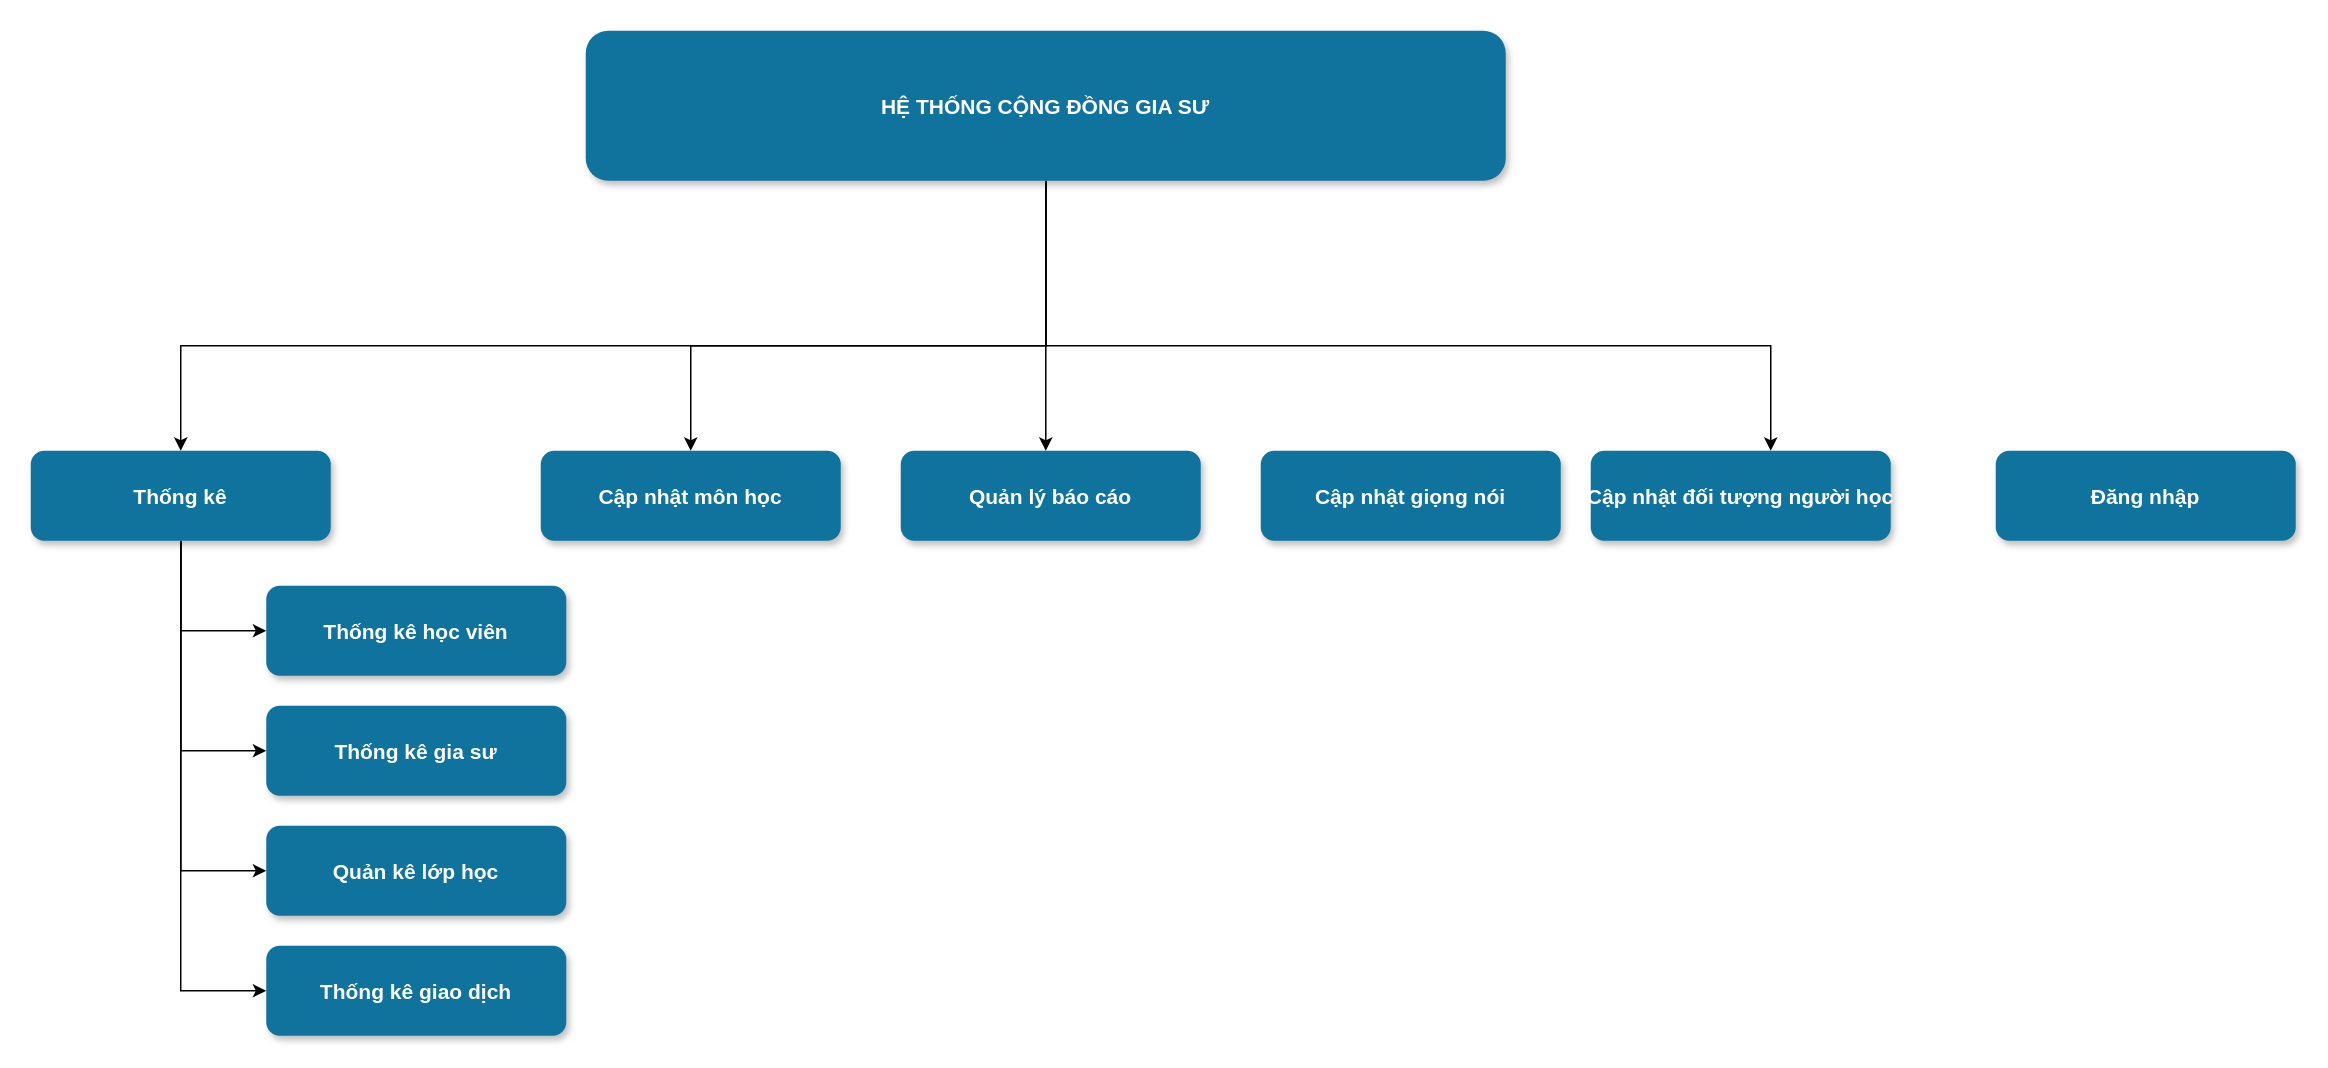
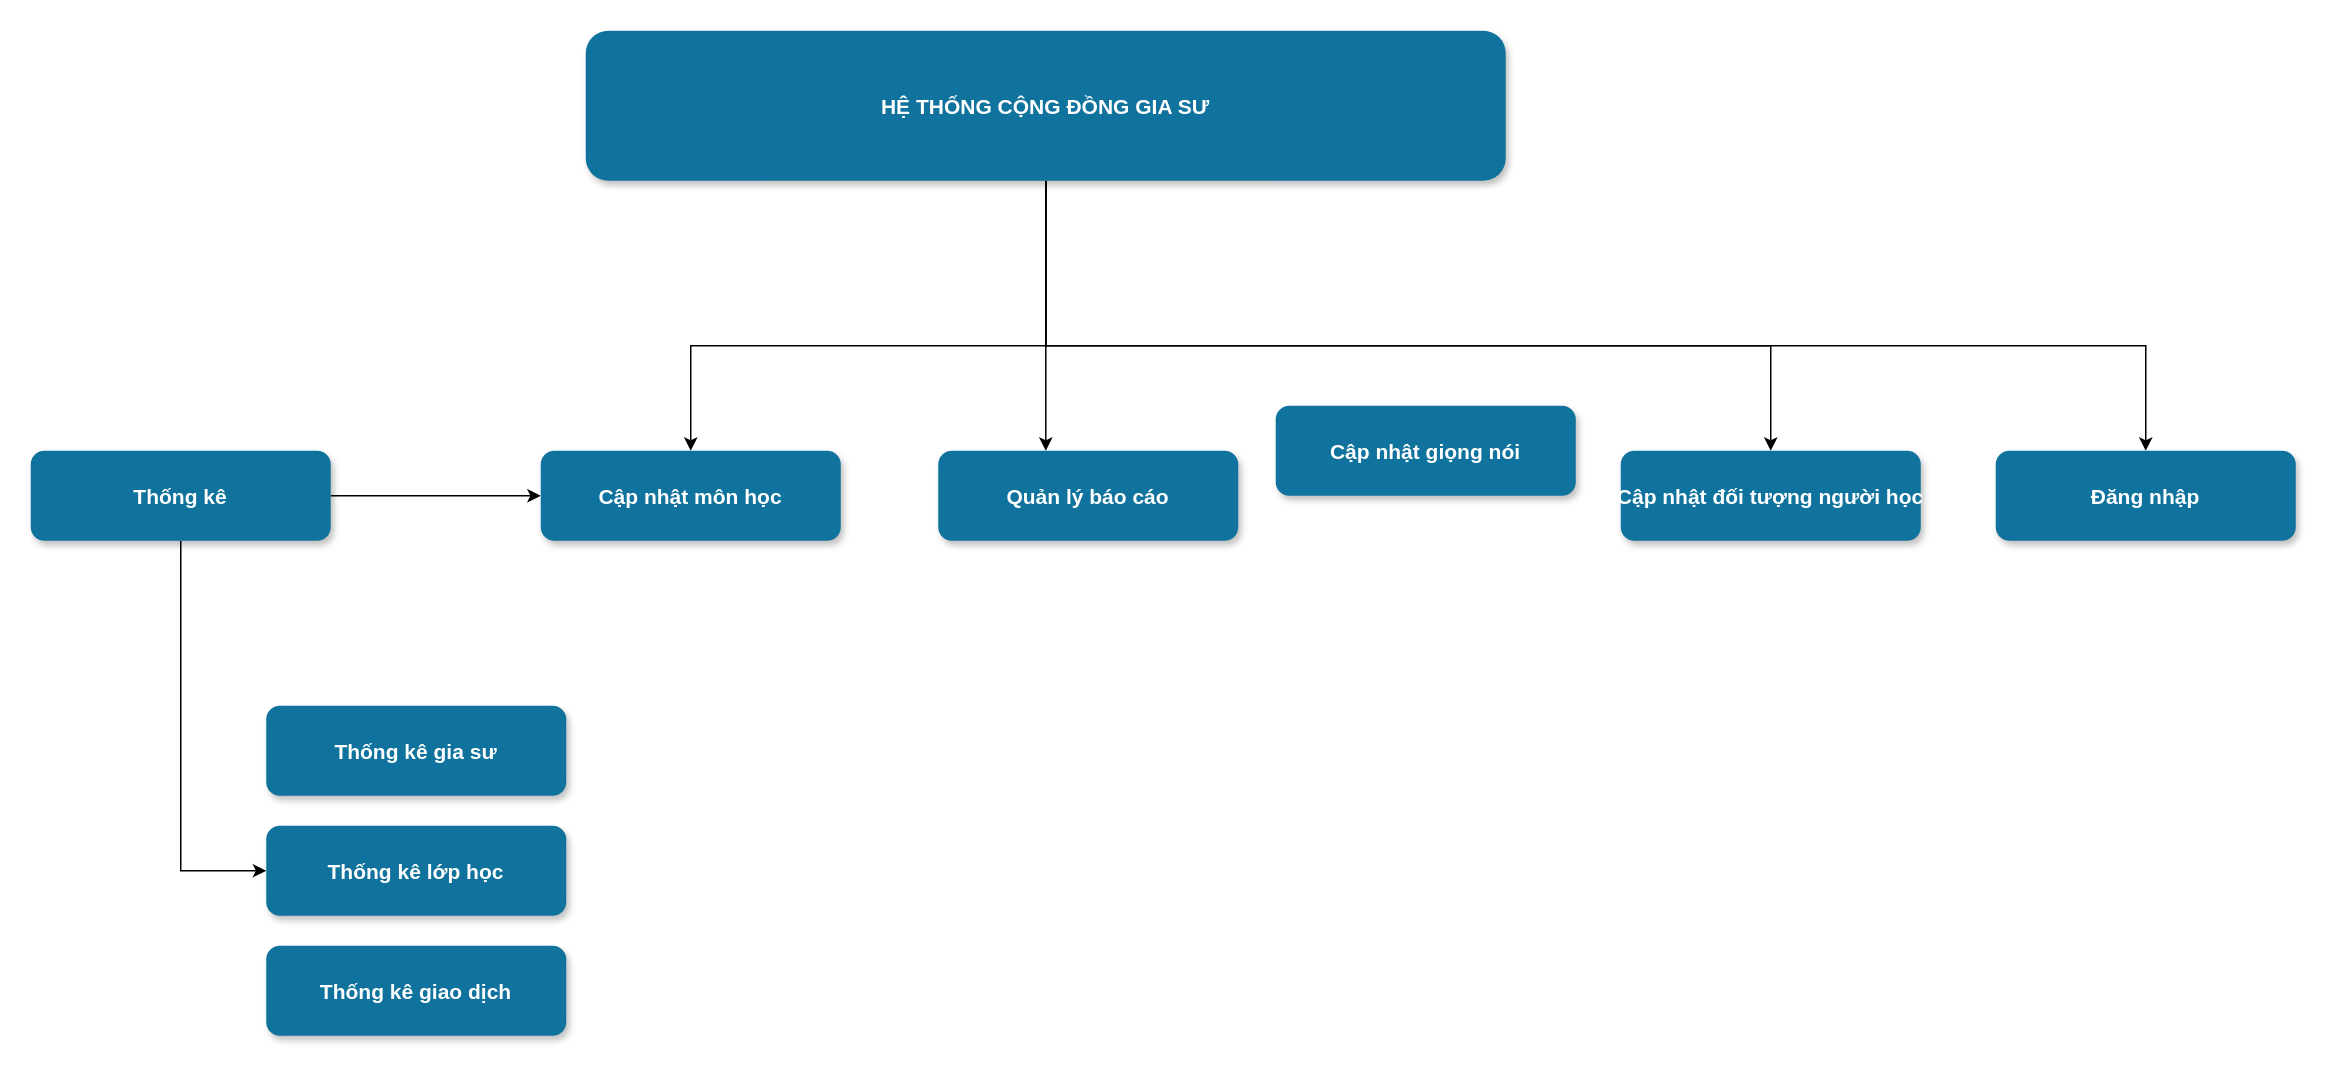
edge "HỆ THỐNG CỘNG ĐỒNG GIA SƯ" -> "Thống kê": removed
edge "HỆ THỐNG CỘNG ĐỒNG GIA SƯ" -> "Đăng nhập": added
node "Quản lý báo cáo": moved (1051, 496) -> (1088, 496)
node "Cập nhật giọng nói": moved (1411, 496) -> (1426, 451)
node "Cập nhật đối tượng người học": moved (1741, 496) -> (1771, 496)
edge "Thống kê" -> "Thống kê học viên": removed
node "Thống kê học viên": removed
edge "Thống kê" -> "Thống kê gia sư": removed
node "Quản kê lớp học": label "Quản kê lớp học" -> "Thống kê lớp học"
edge "Thống kê" -> "Thống kê giao dịch": now "Thống kê" -> "Cập nhật môn học"
